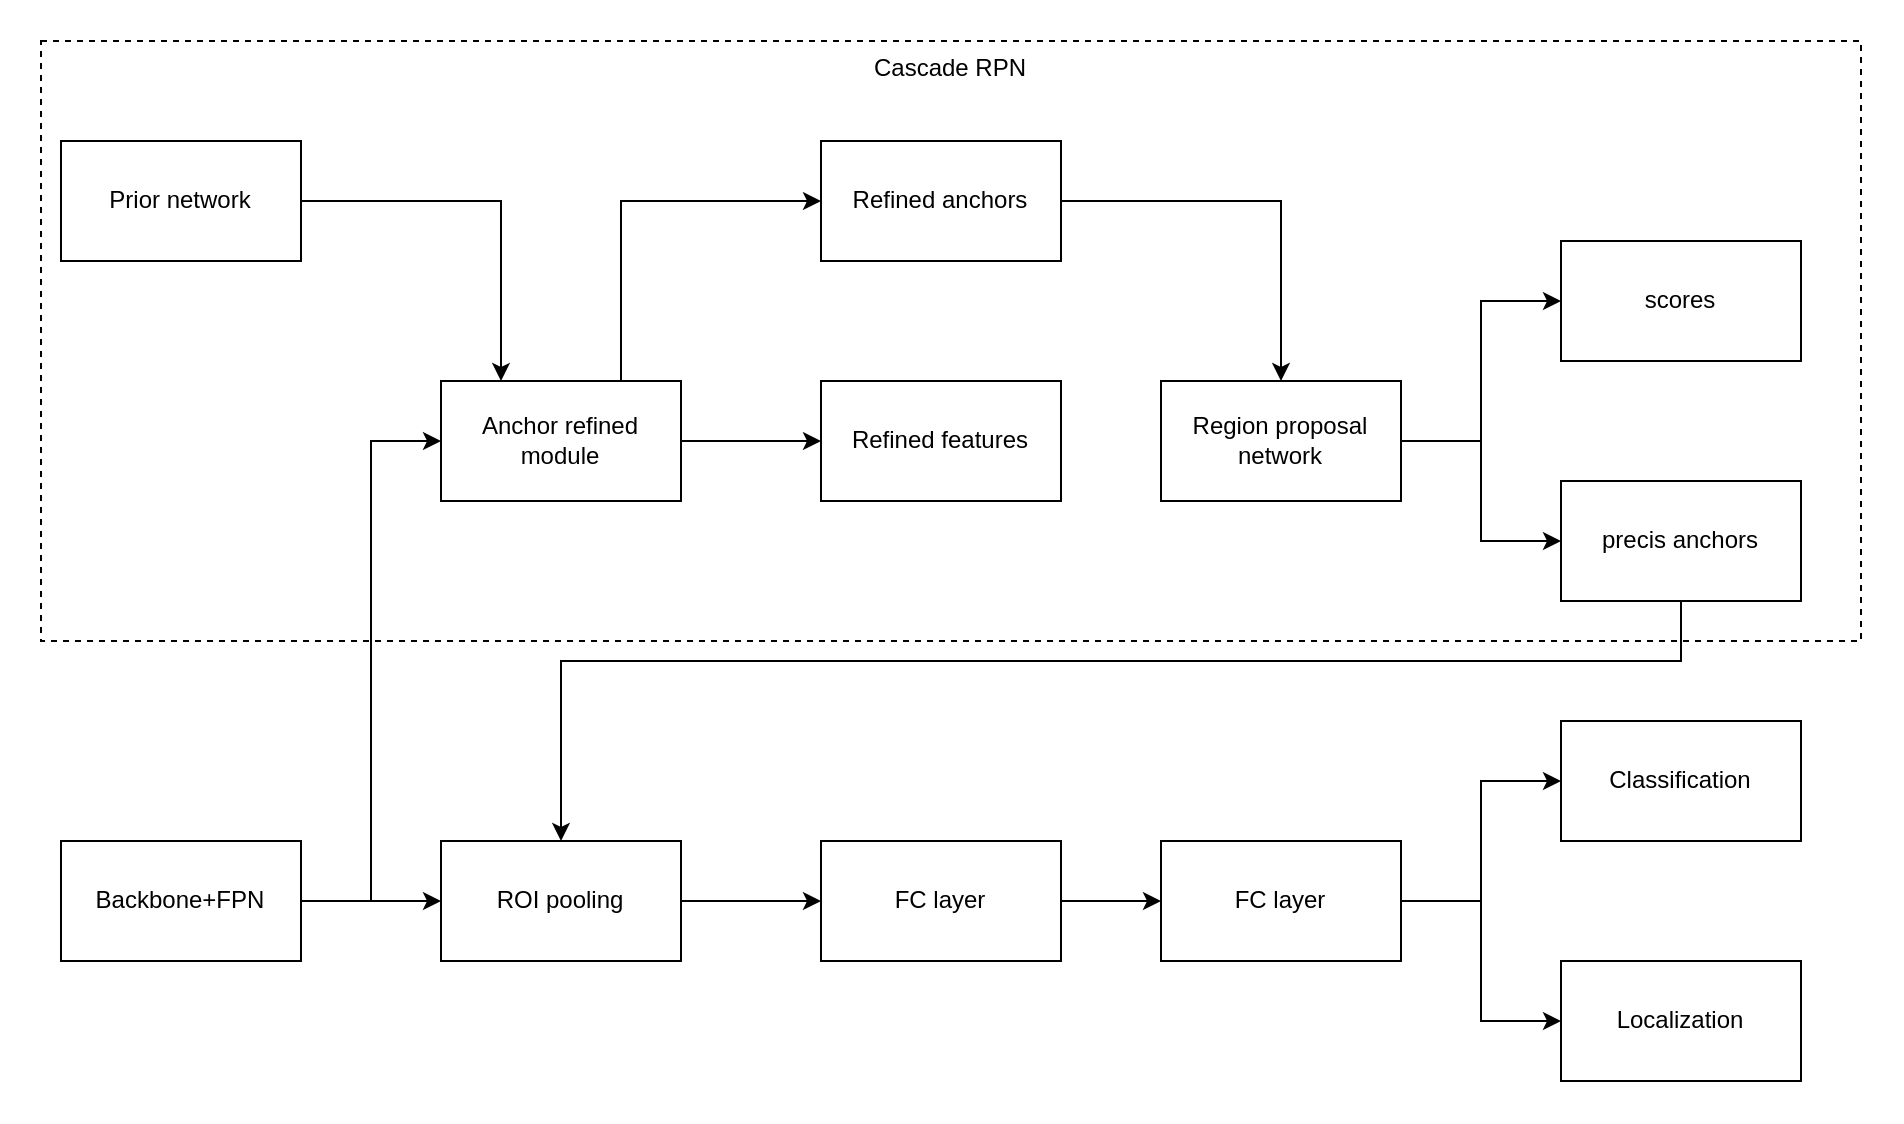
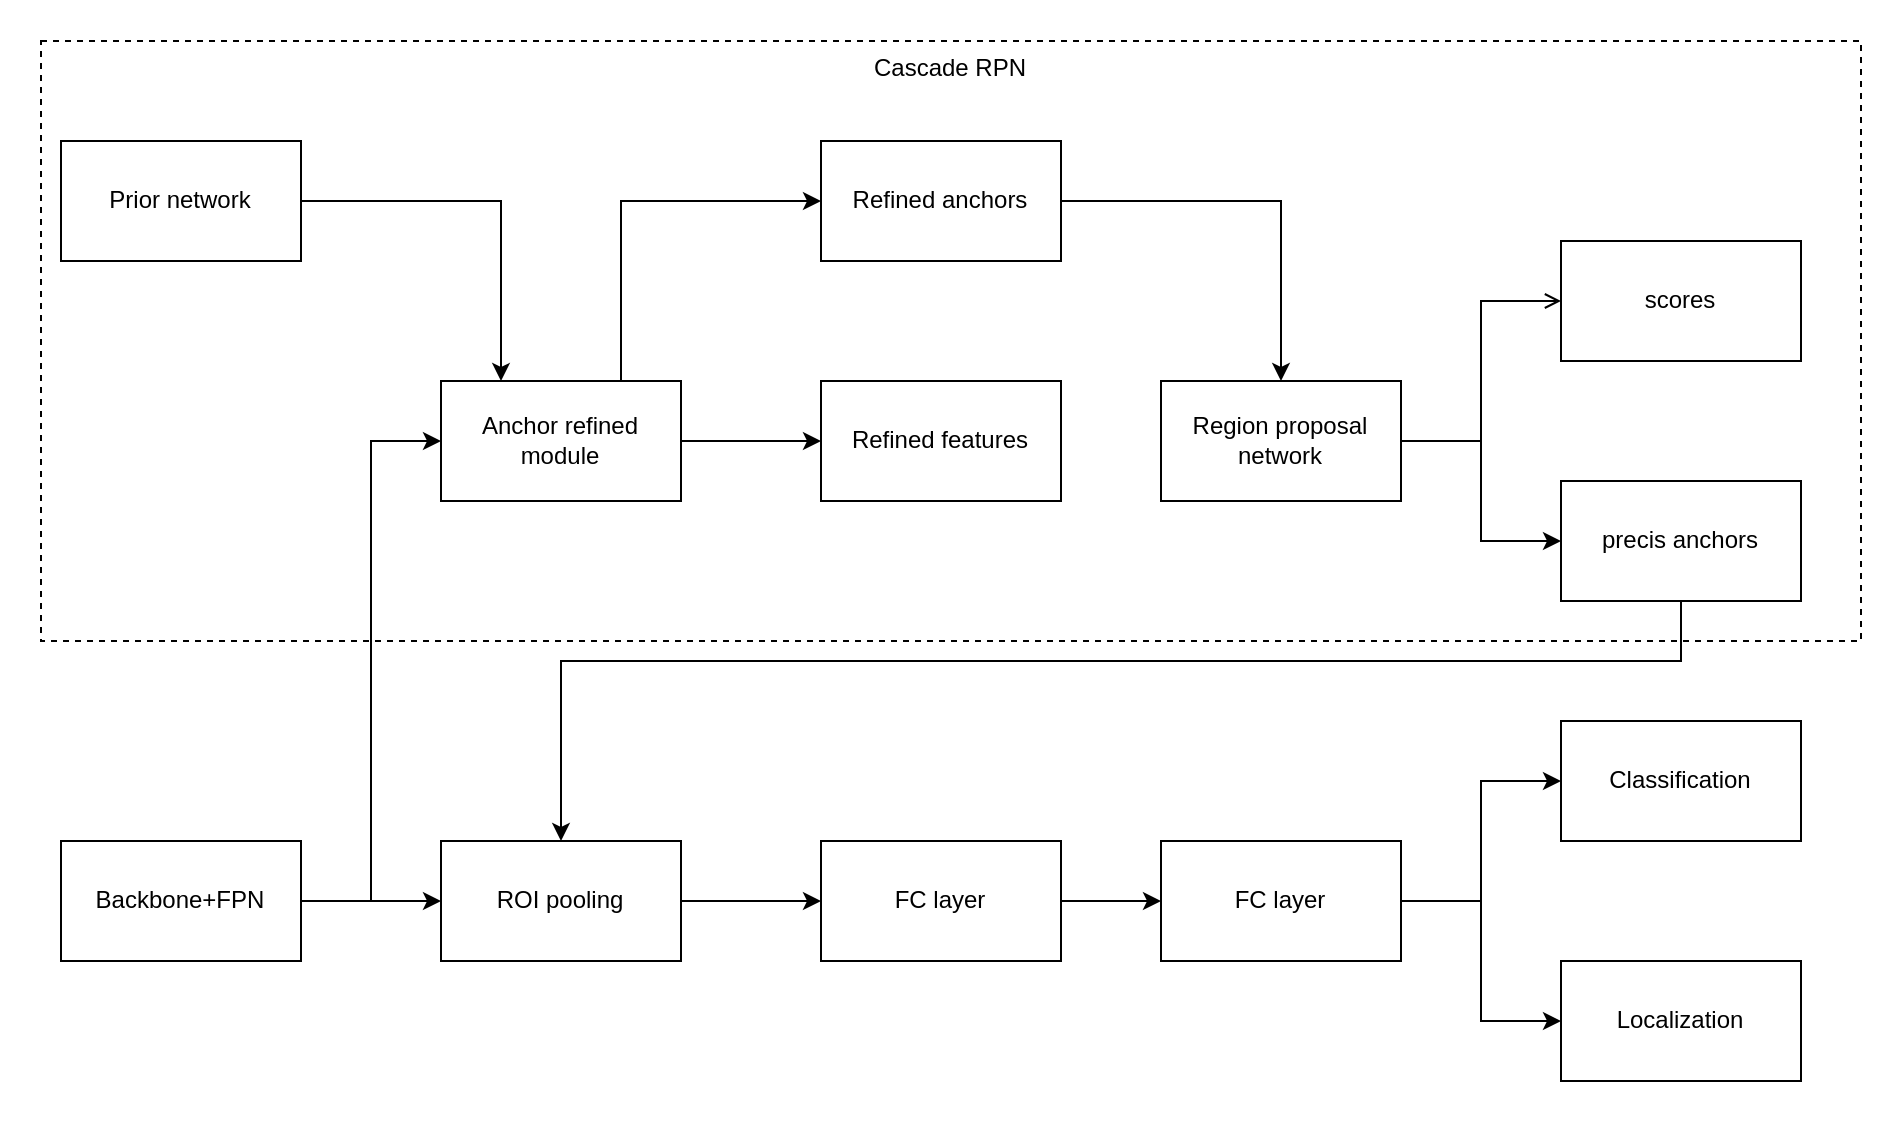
edge "Region proposal network" -> "scores": arrowhead classic -> open
